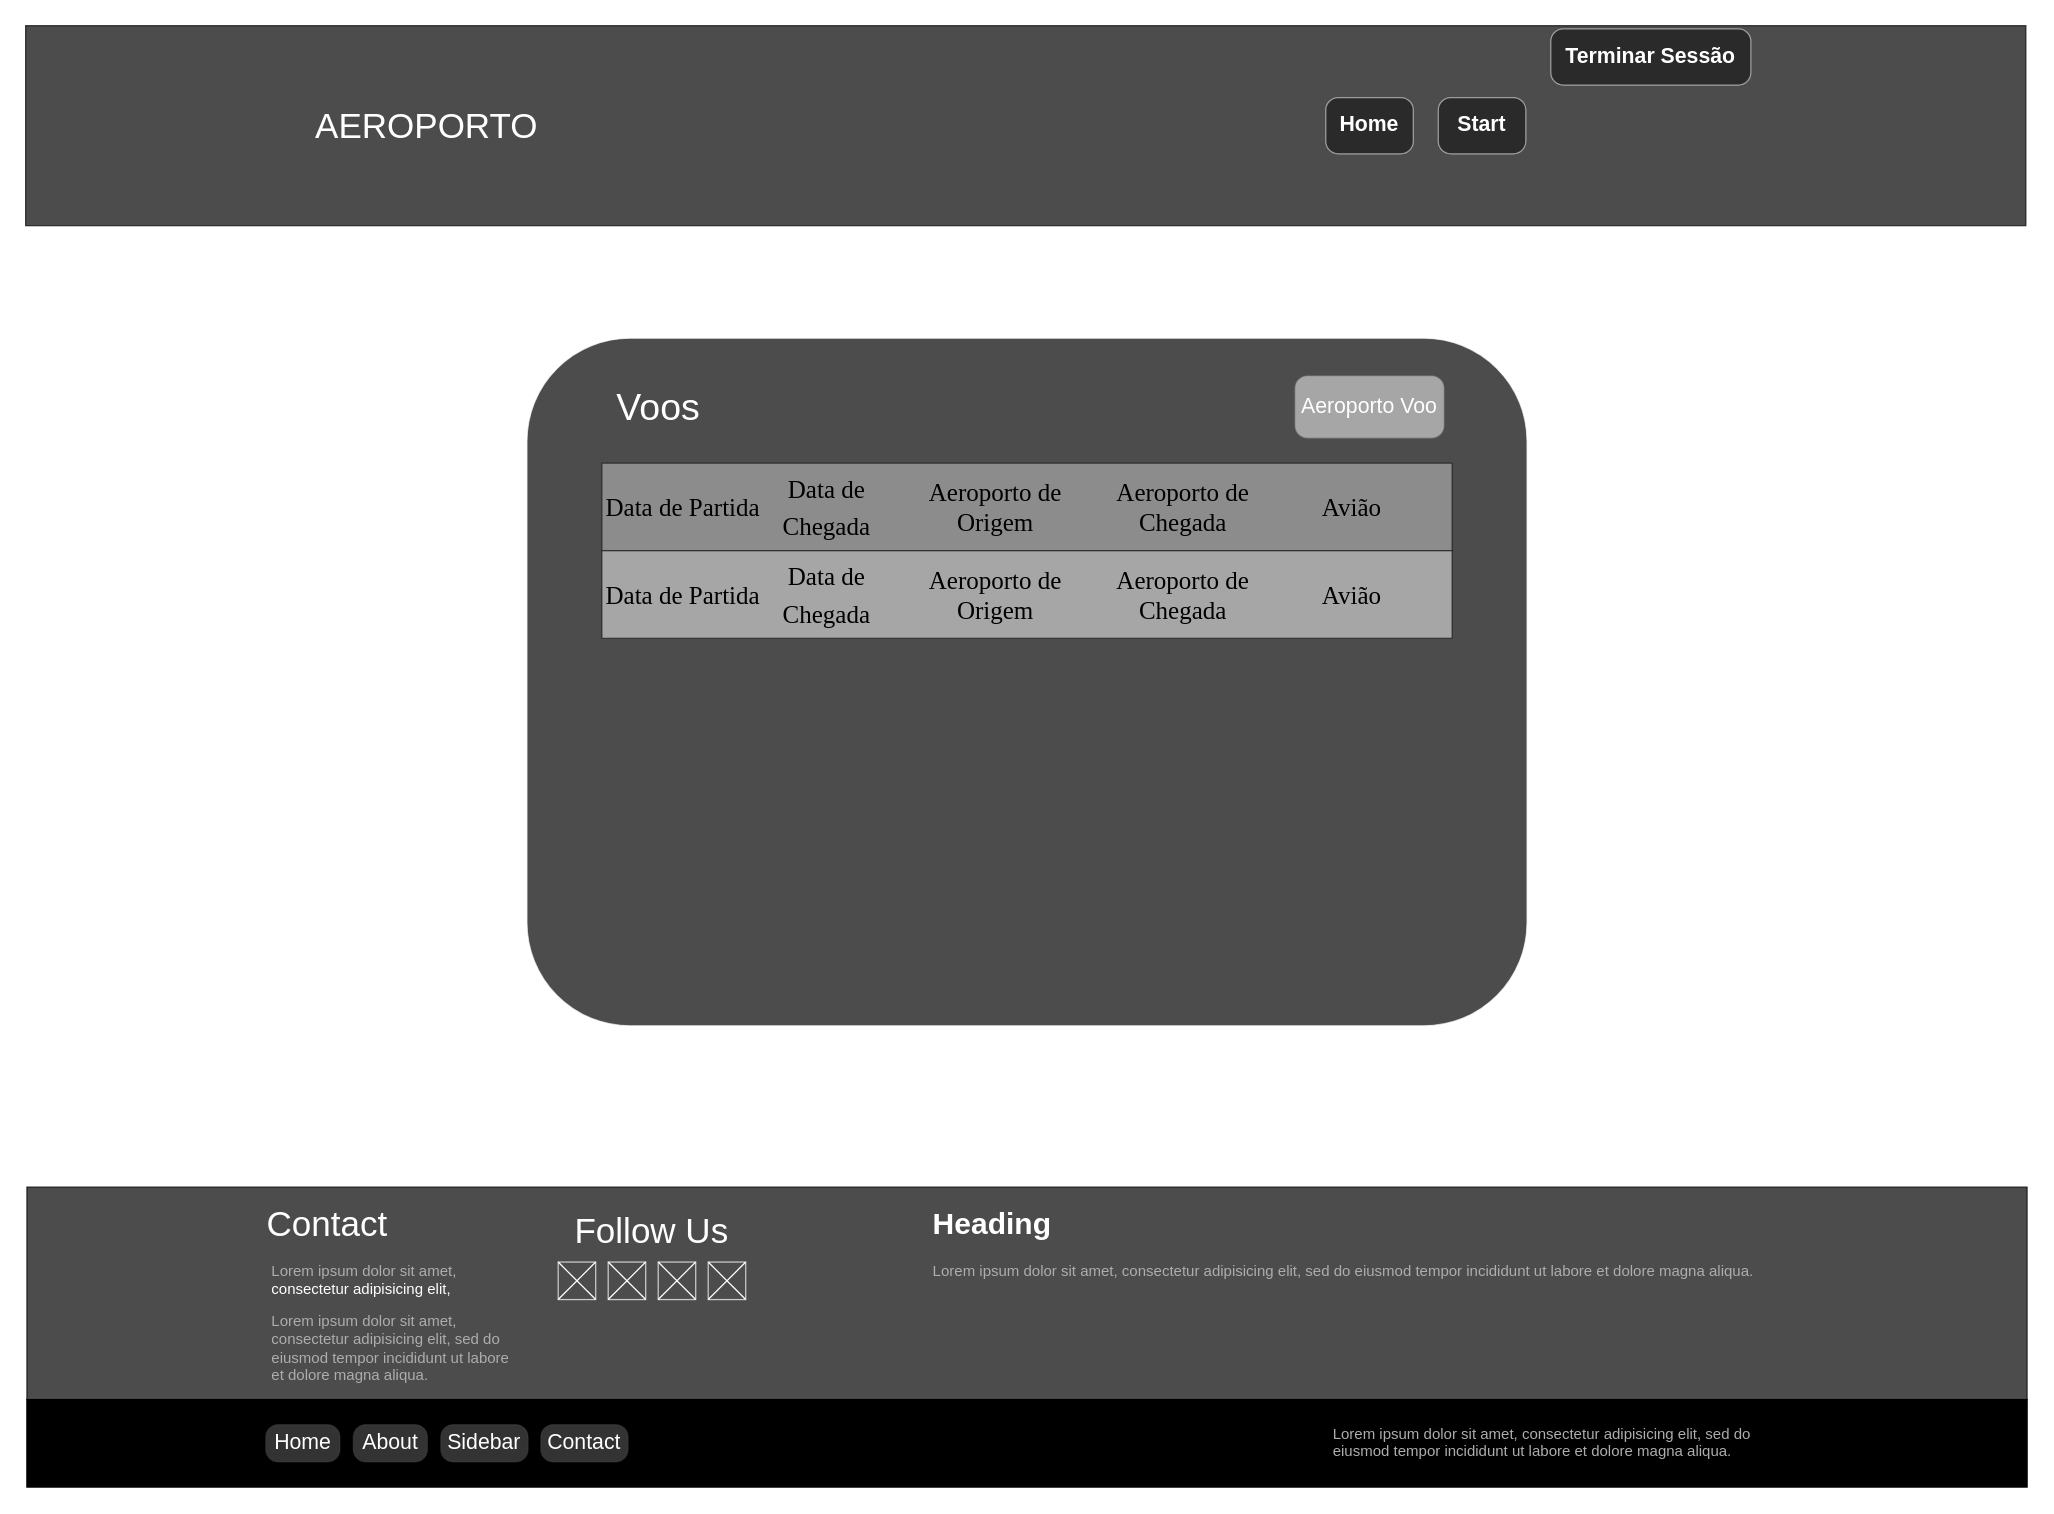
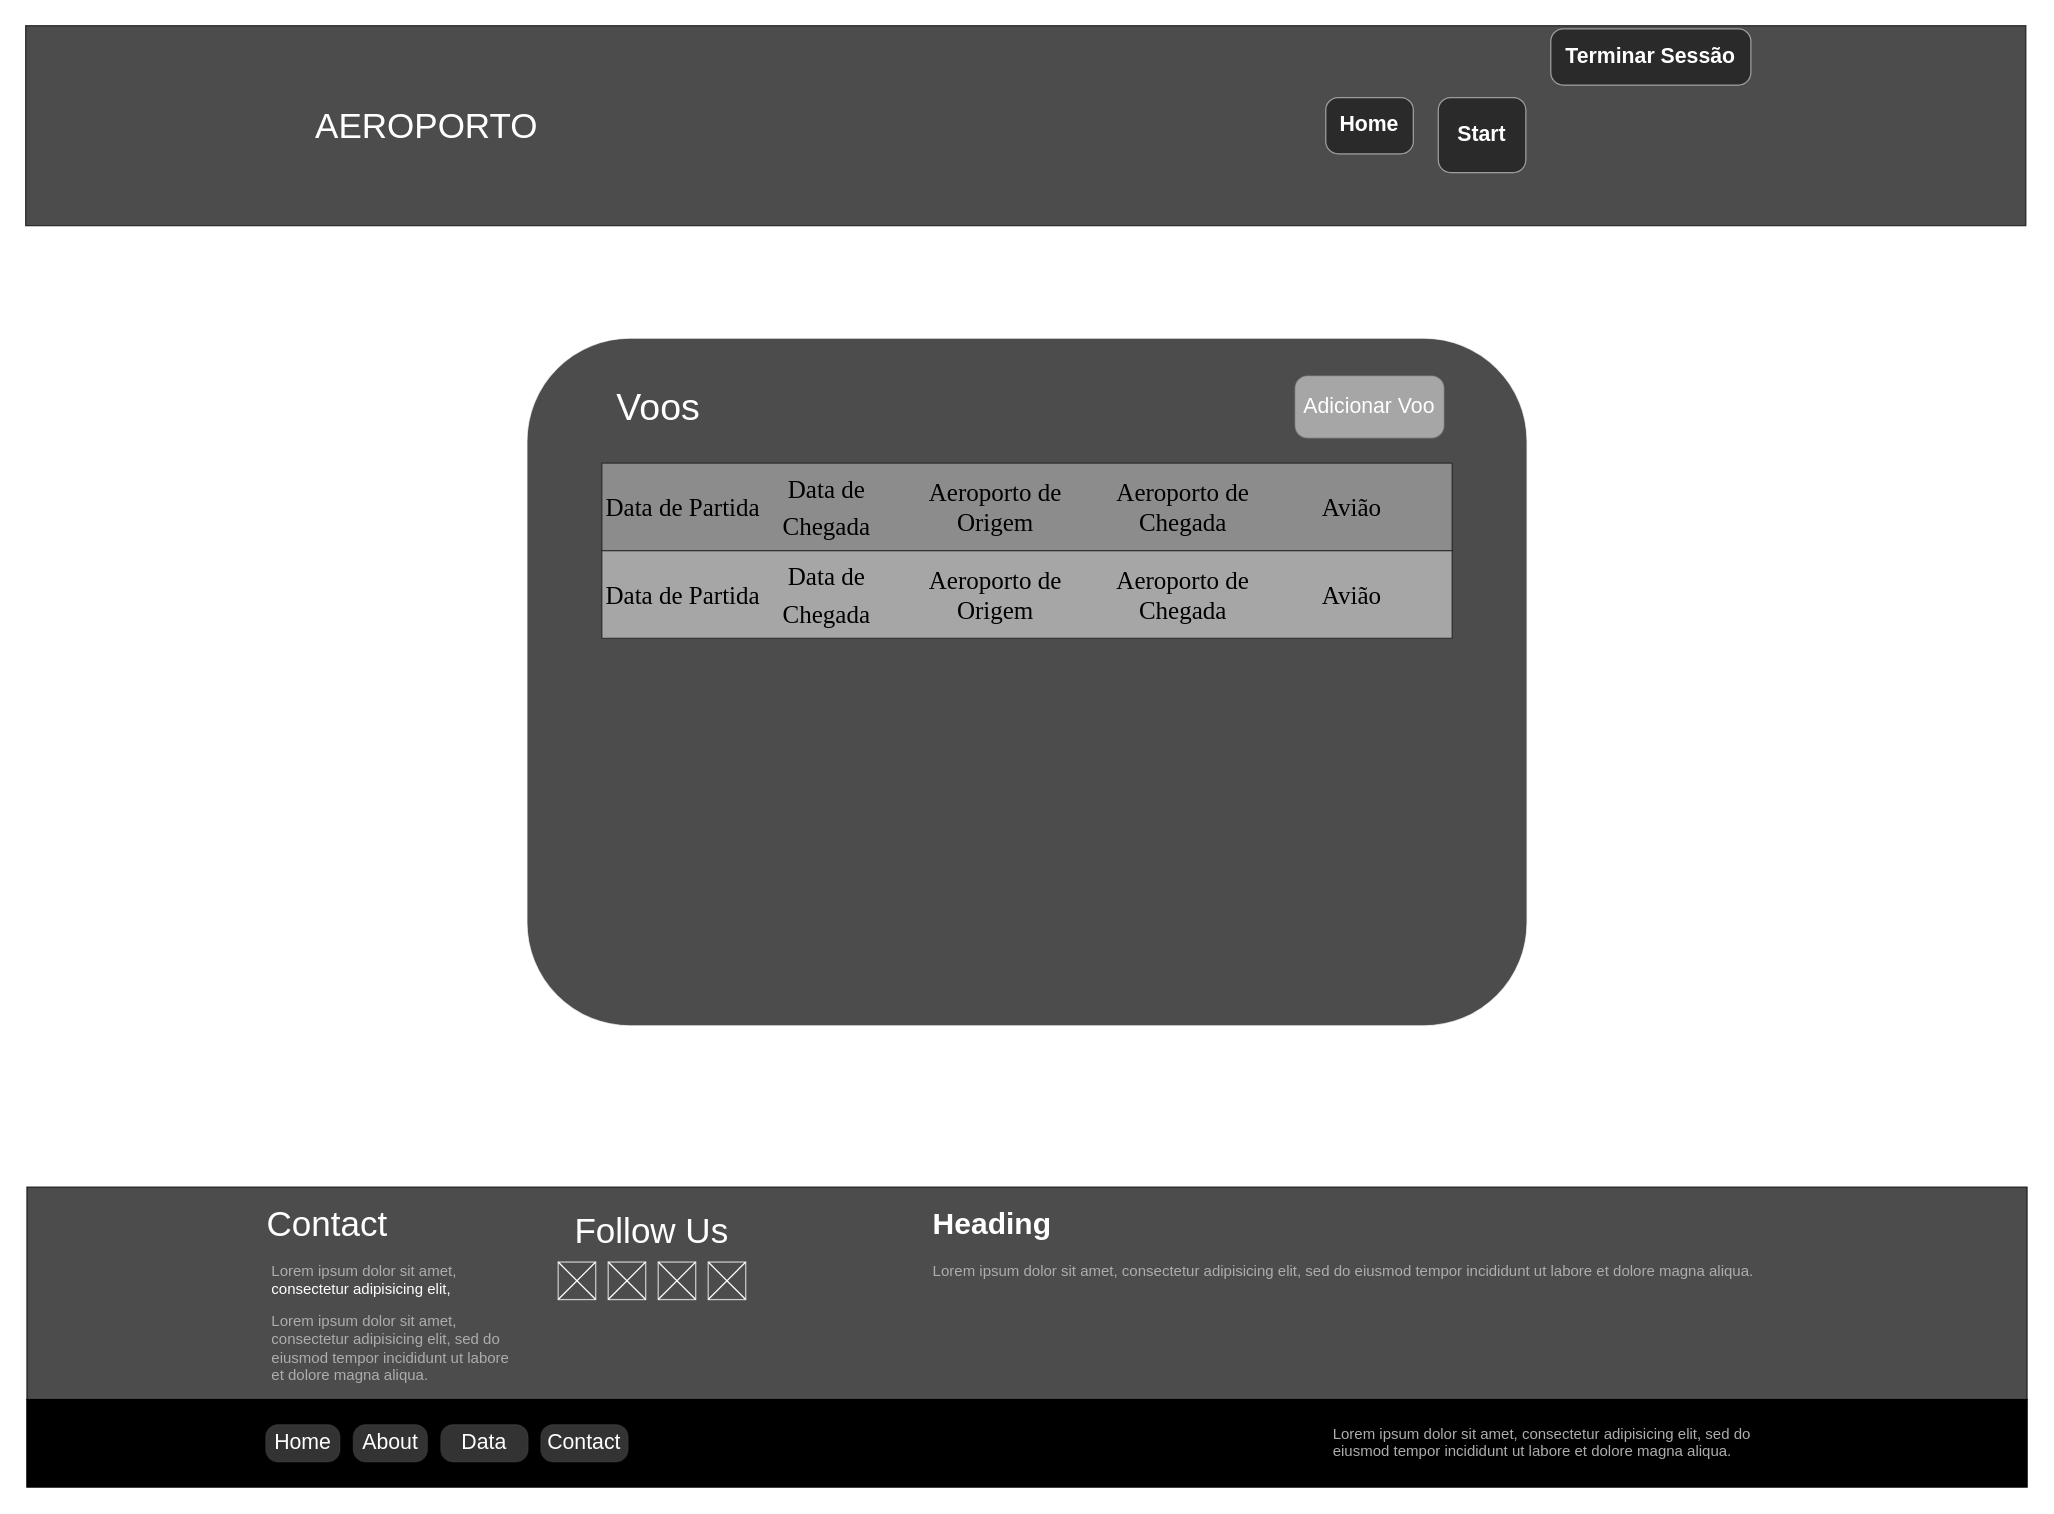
node "Start": size 88x56 -> 88x75
node "Aeroporto Voo": label "Aeroporto Voo" -> "Adicionar Voo"
node "Sidebar": label "Sidebar" -> "Data"
